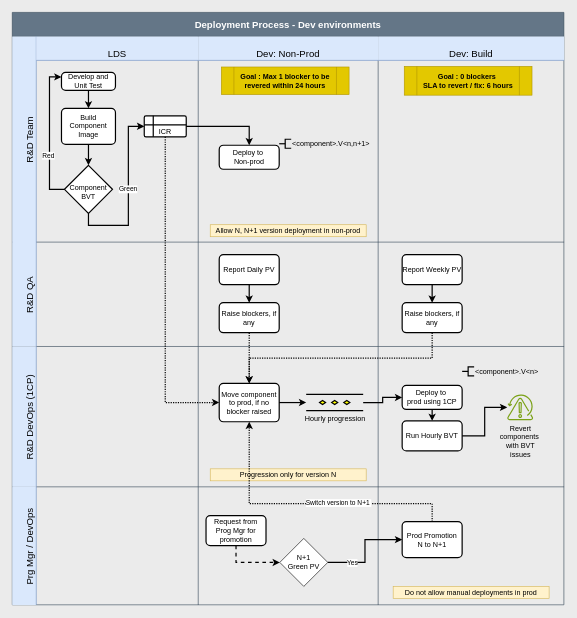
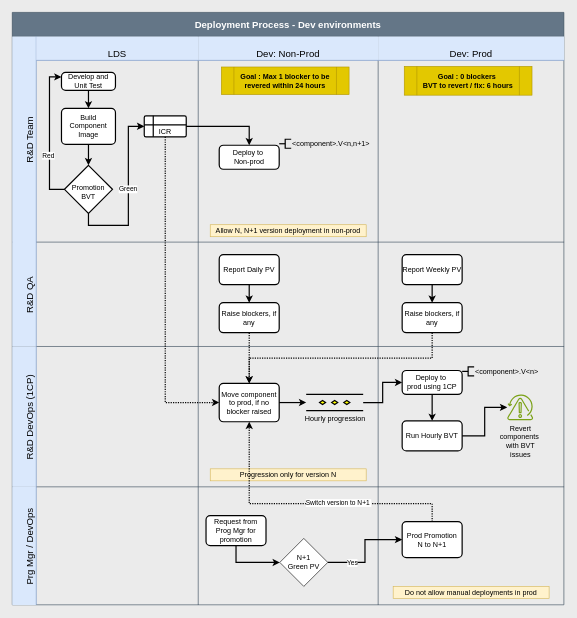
node "Dev: Build": label "Dev: Build" -> "Dev: Prod"
node "Goal : 0 blockers SLA to revert / fix: 6 hours": label "Goal : 0 blockers SLA to revert / fix: 6 hours" -> "Goal : 0 blockers BVT to revert / fix: 6 hours"
node "Component BVT": label "Component BVT" -> "Promotion BVT"
node "Deploy to prod using 1CP": moved (432, 398) -> (432, 383)
edge "Request from Prog Mgr for promotion" -> "N+1 Green PV": style dashed -> solid
